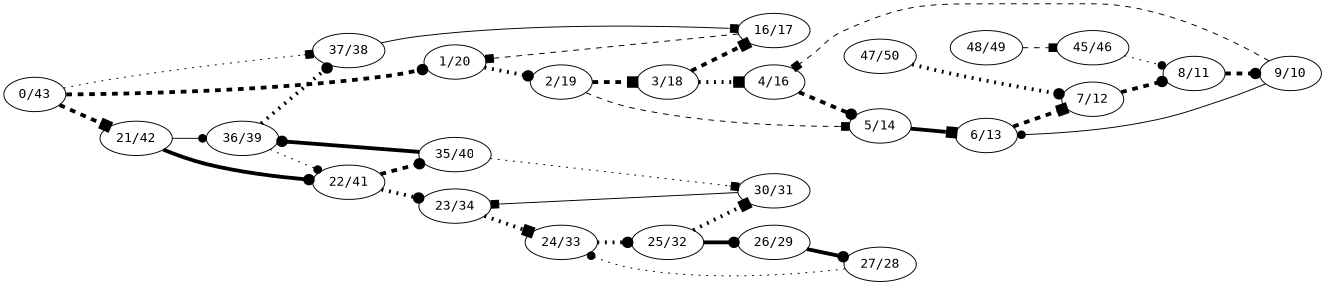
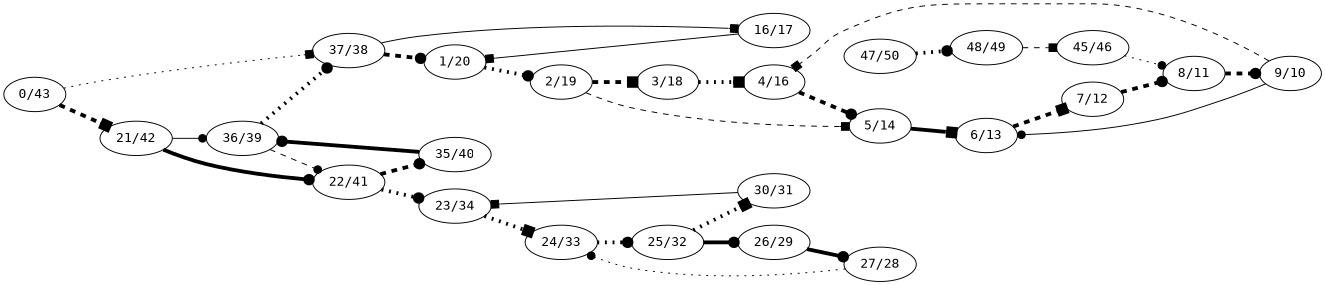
edge "16/17" -> "1/20": style dashed -> solid
edge "3/18" -> "16/17": removed
edge "47/50" -> "7/12": now "47/50" -> "48/49"
edge "0/43" -> "1/20": now "37/38" -> "1/20"
edge "36/39" -> "22/41": style dotted -> dashed
edge "35/40" -> "30/31": removed
